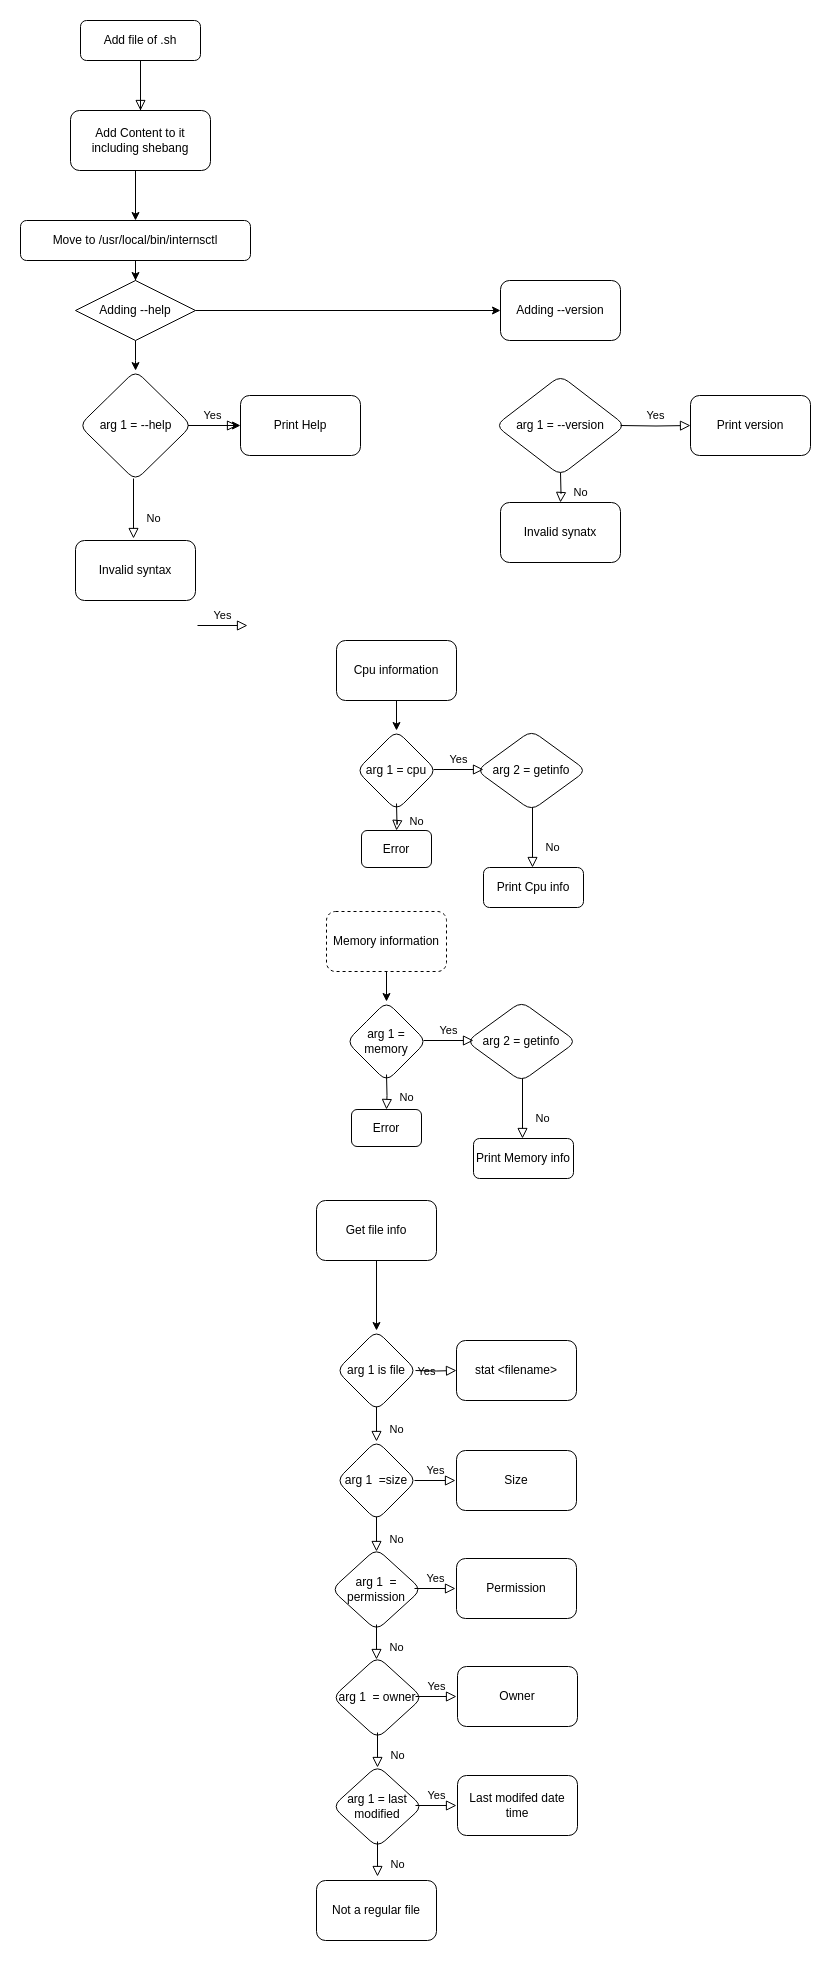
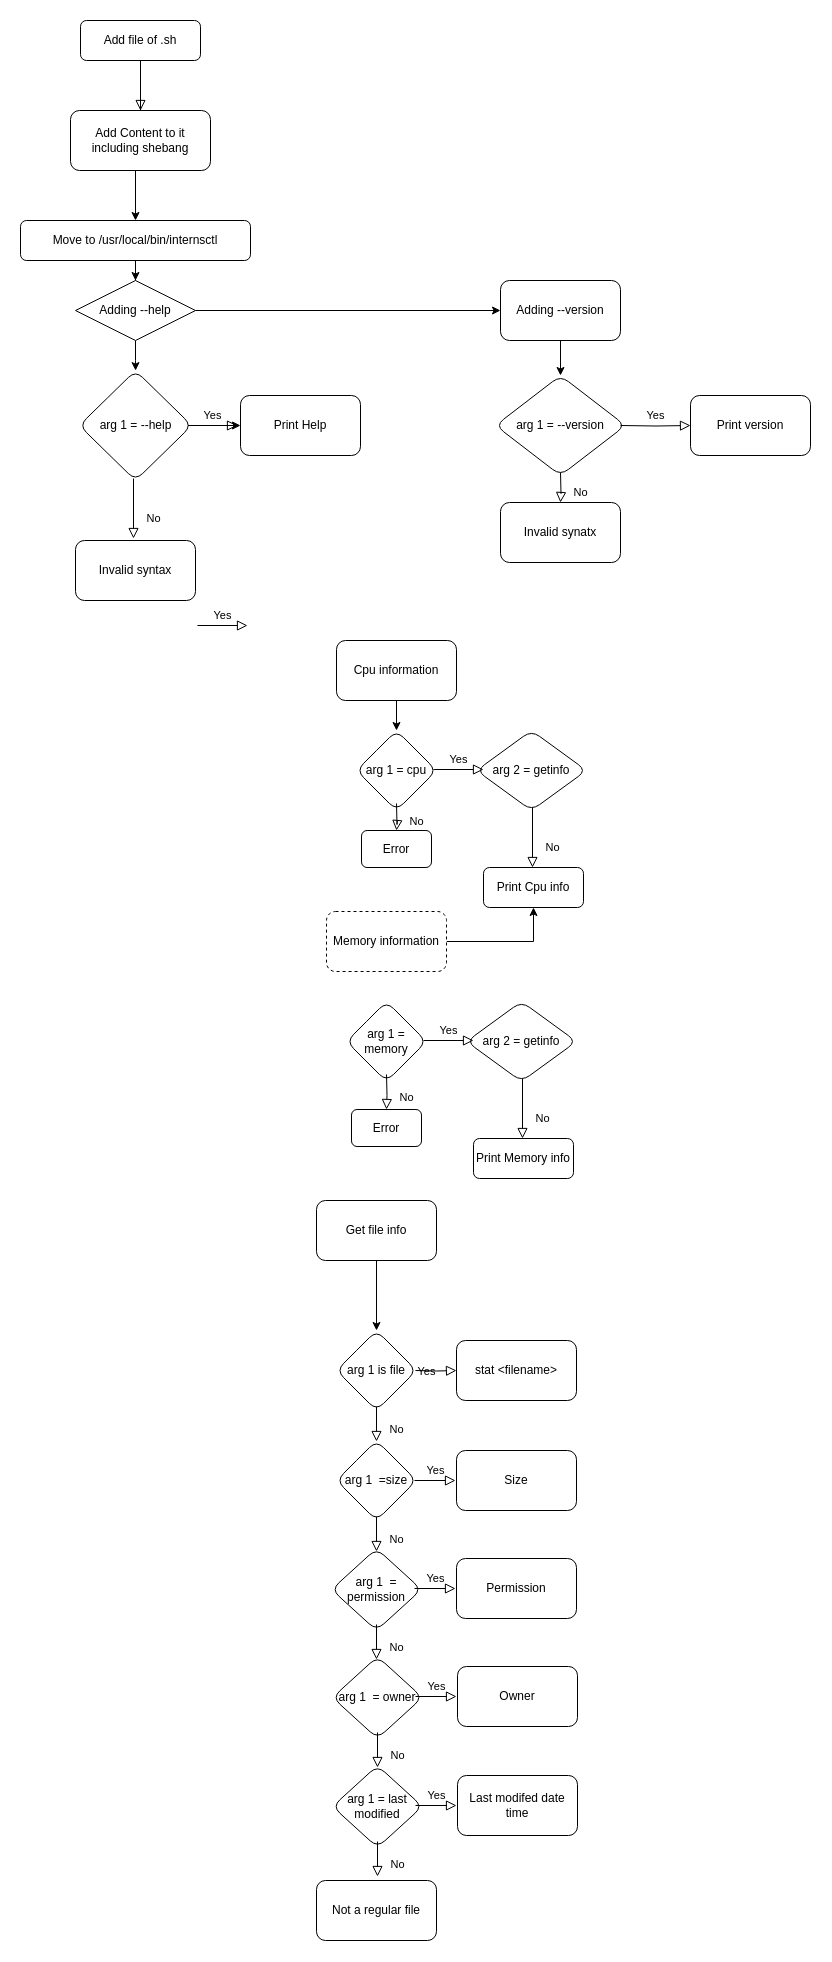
edge "Adding --version" -> "arg 1 = --version": added
edge "Memory information" -> "arg 1 = memory": now "Memory information" -> "Print Cpu info"
